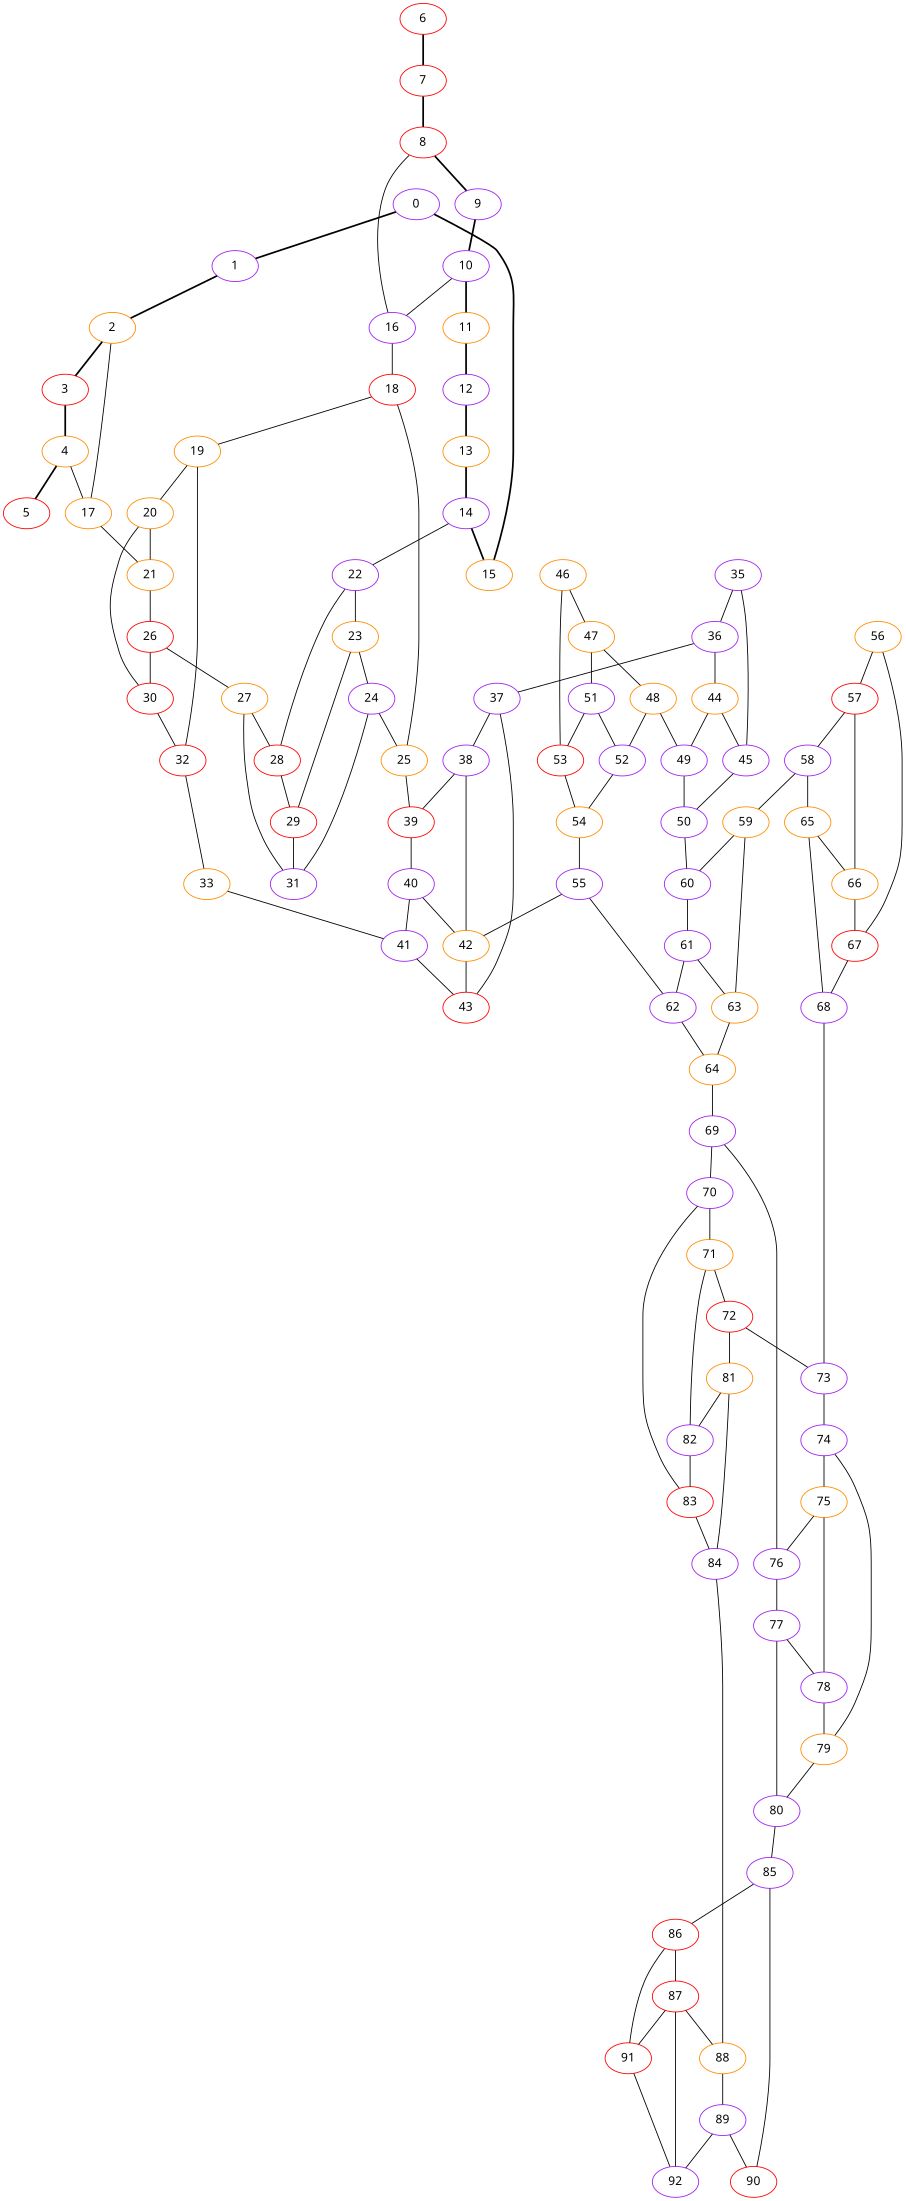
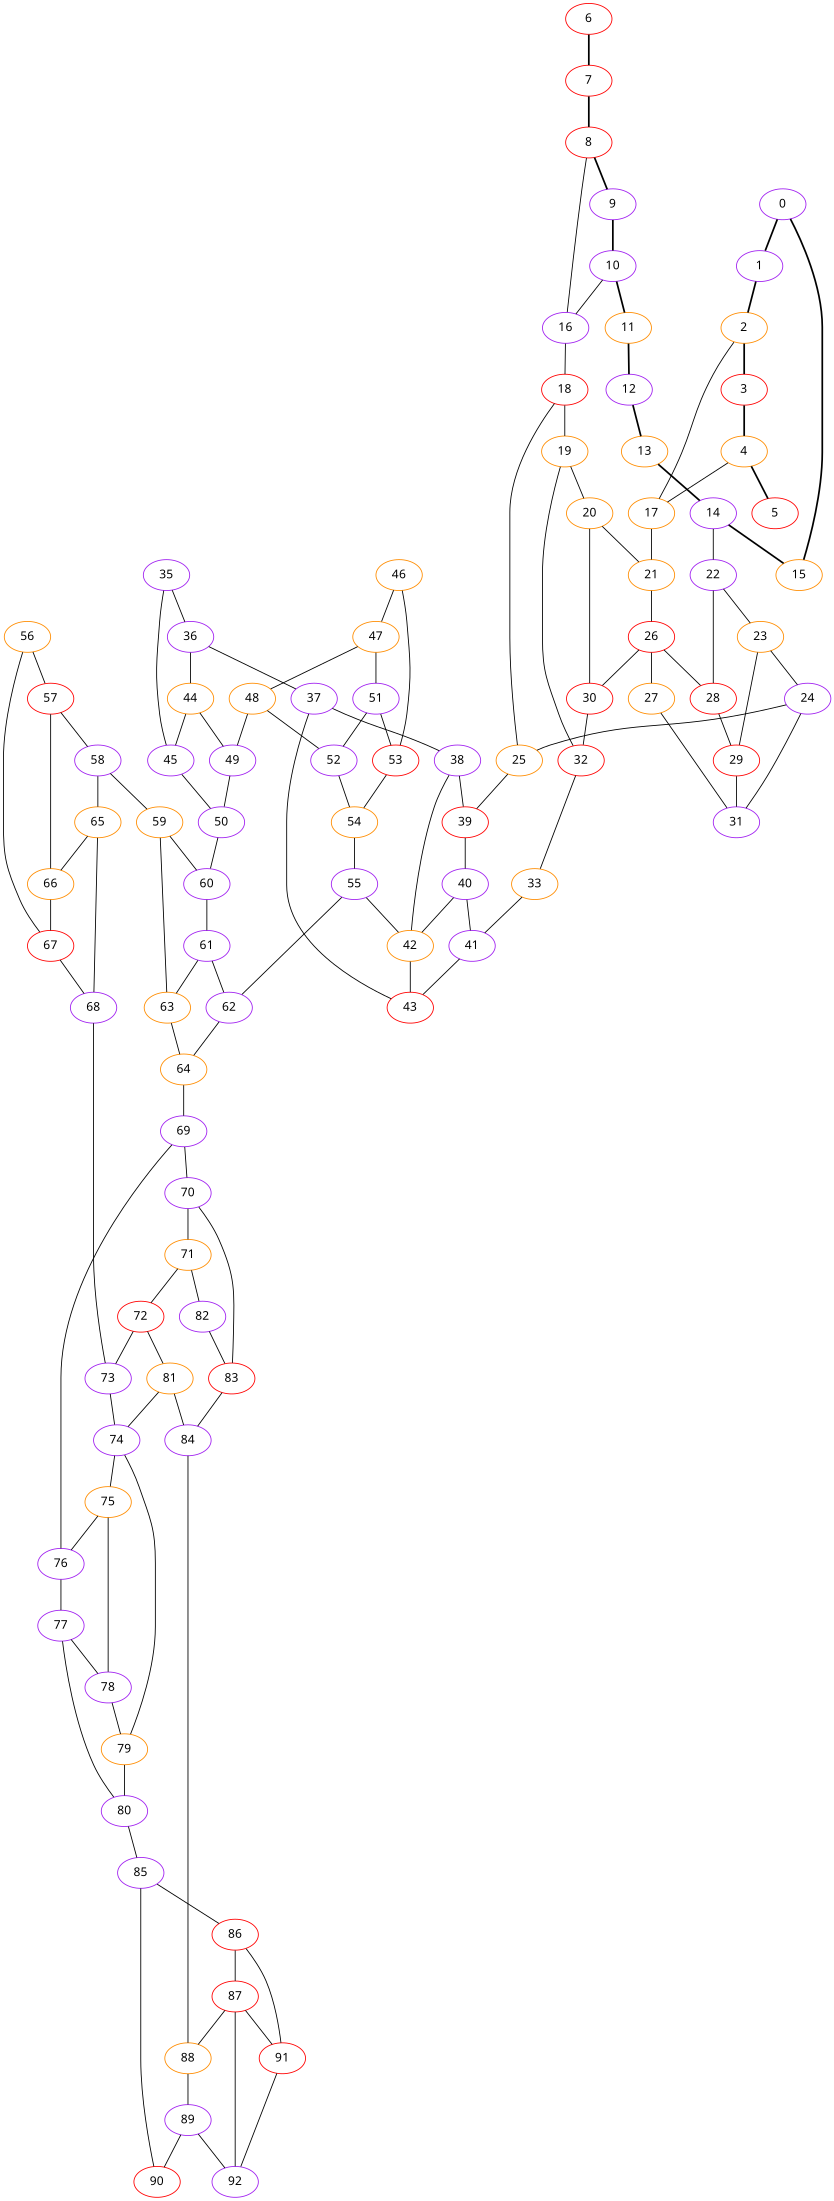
edge "27" -- "28": now "26" -- "28"
edge "81" -- "82": now "81" -- "74"
